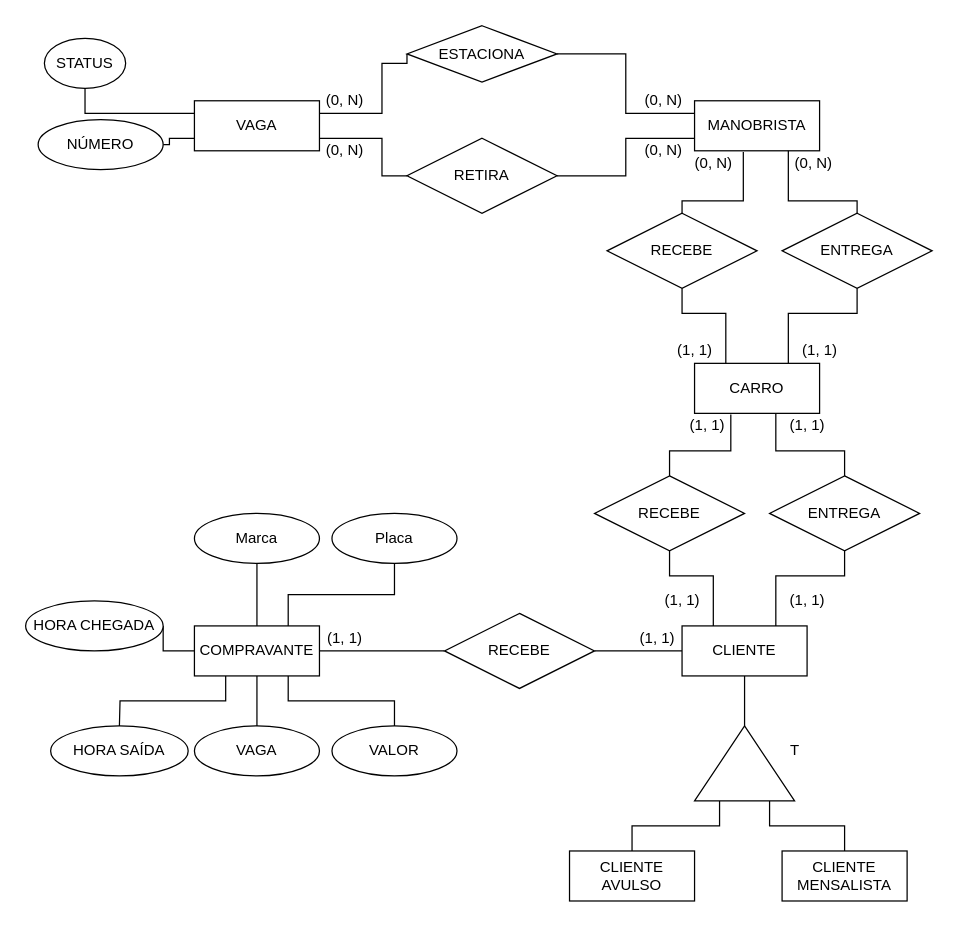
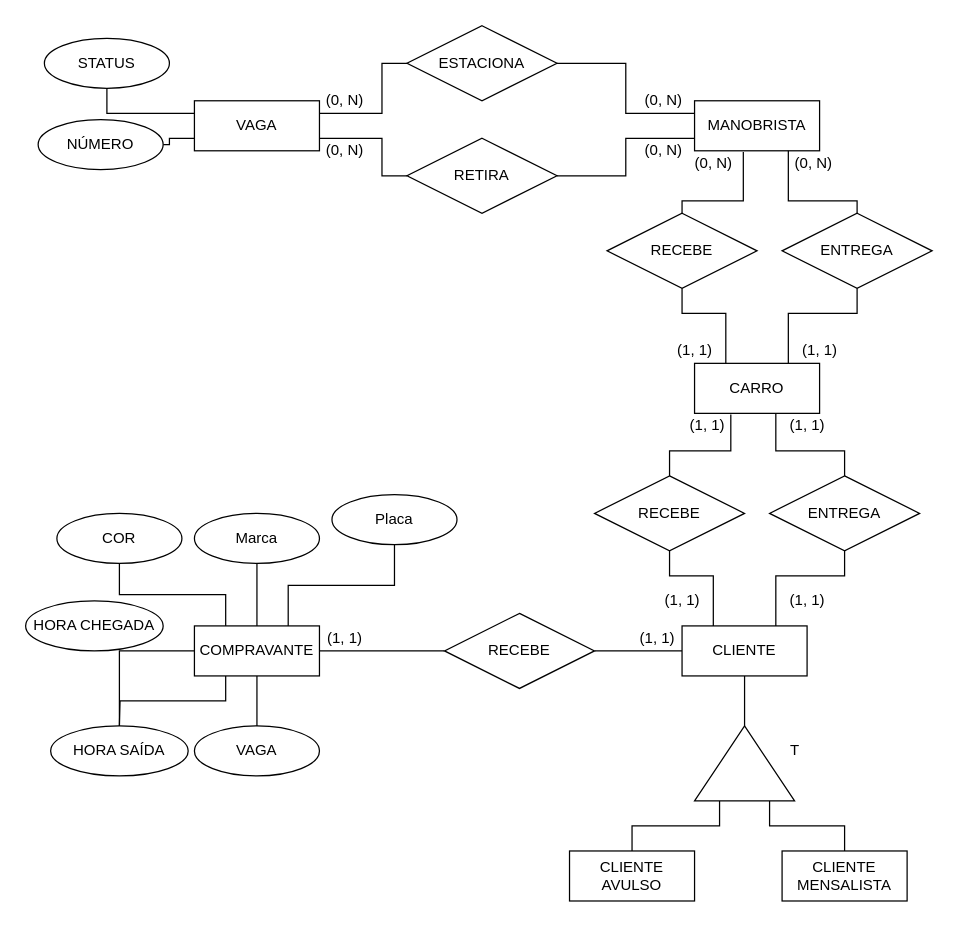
node "ESTACIONA": size 150x56 -> 150x75
node "STATUS": size 81x50 -> 125x50
node "COR": added
node "Placa": moved (394, 538) -> (394, 519)
edge "COR" -- "COMPRAVANTE": added
edge "HORA CHEGADA" -- "COMPRAVANTE": now "HORA SAÍDA" -- "COMPRAVANTE"
edge "COMPRAVANTE" -- "VALOR": removed
node "VALOR": removed
